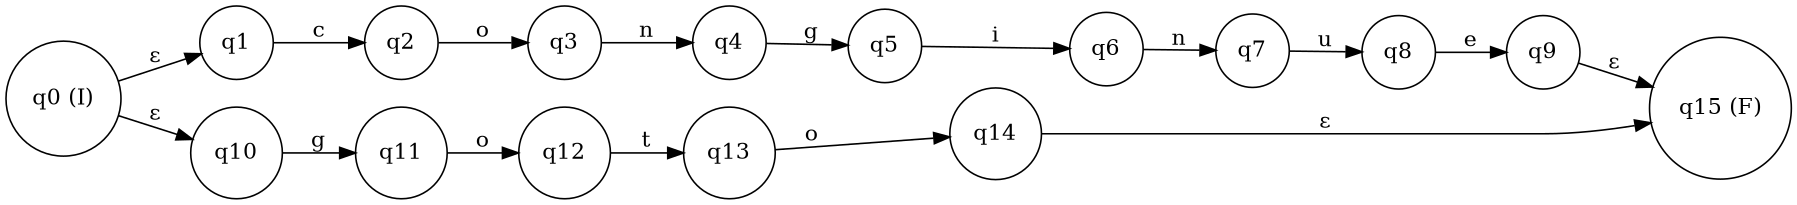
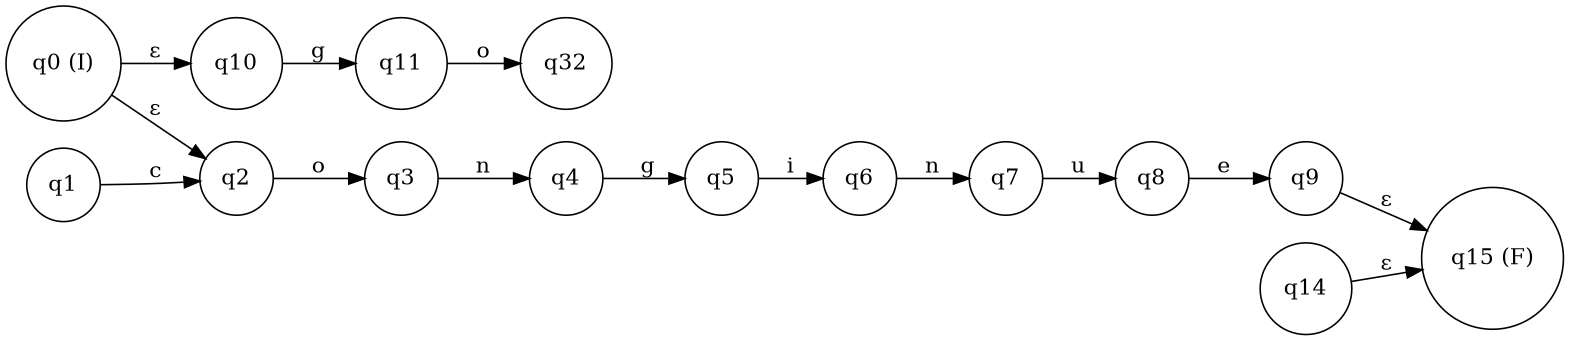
edge "q0 (I)" -> "q1": now "q0 (I)" -> "q2"
node "q12": label "q12" -> "q32"
node "q13": removed
